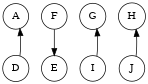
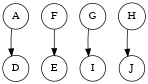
edge "D" -> "A": reversed
edge "I" -> "G": reversed
edge "J" -> "H": reversed
